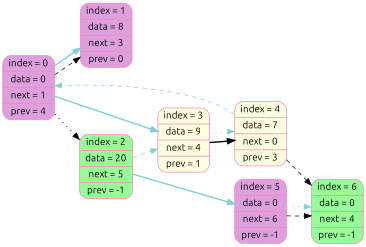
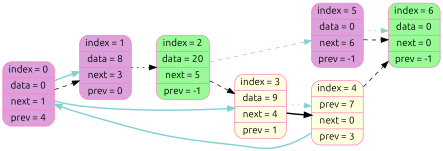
edge "index = 4" -> "index = 0": style dashed -> bold
edge "index = 0" -> "index = 2": now "index = 1" -> "index = 2"
node "index = 4": text "data = 7" -> "prev = 7"
edge "index = 2" -> "index = 3": color #81d1d0 -> #000000
edge "index = 2" -> "index = 5": style bold -> dashed
node "index = 6": text "next = 4" -> "next = 0"
